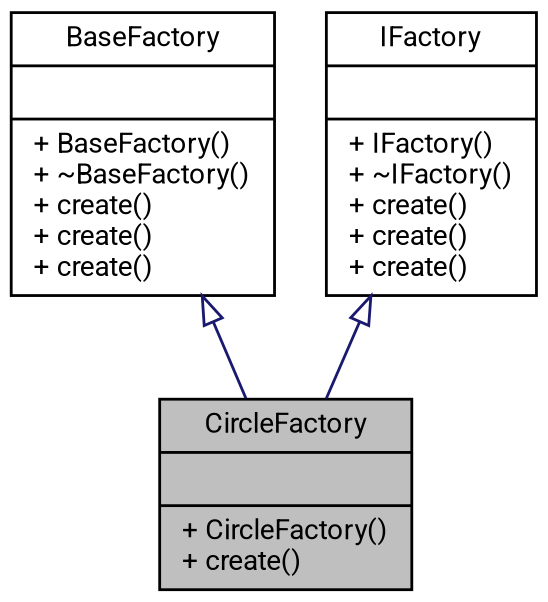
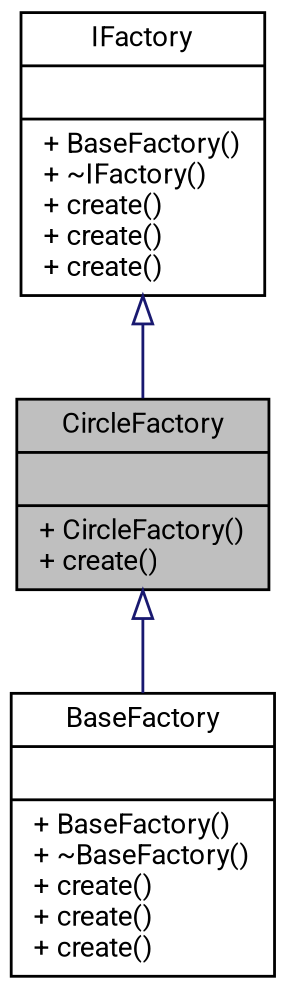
node "IFactory": text "+ IFactory()" -> "+ BaseFactory()"
edge "CircleFactory" -> "BaseFactory": reversed
